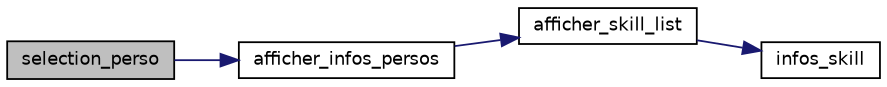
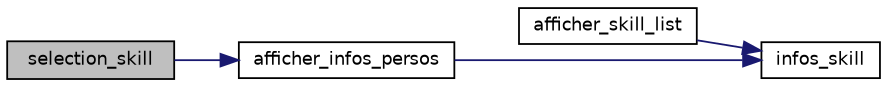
edge "afficher_infos_persos" -> "afficher_skill_list": now "afficher_infos_persos" -> "infos_skill"
node "selection_perso": label "selection_perso" -> "selection_skill"
